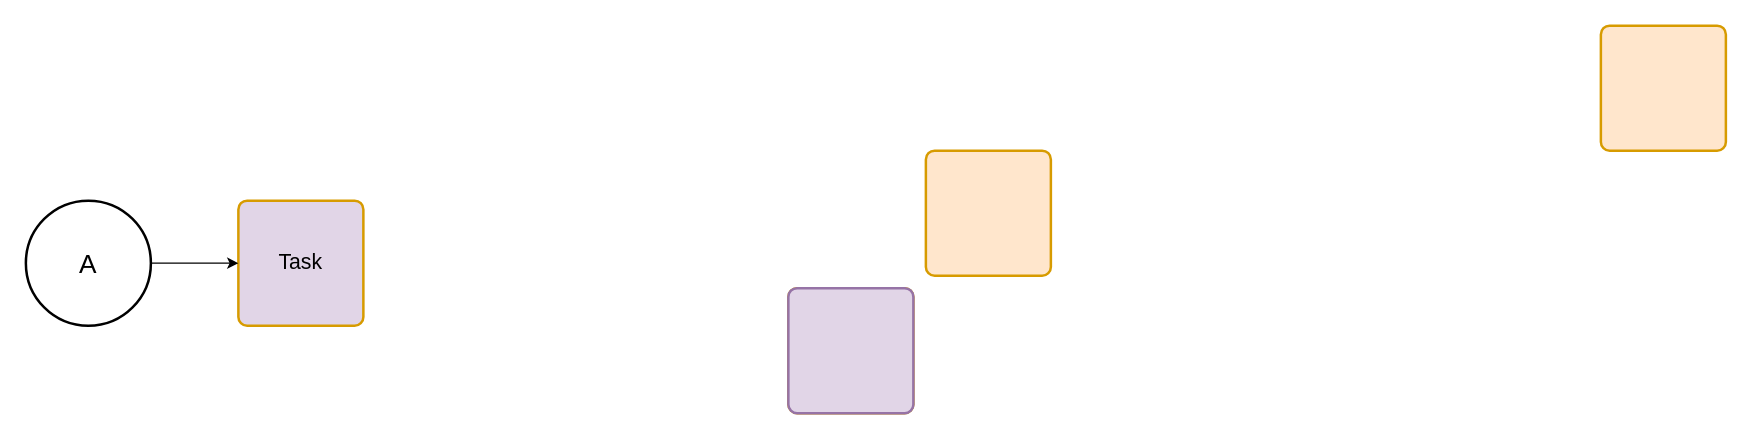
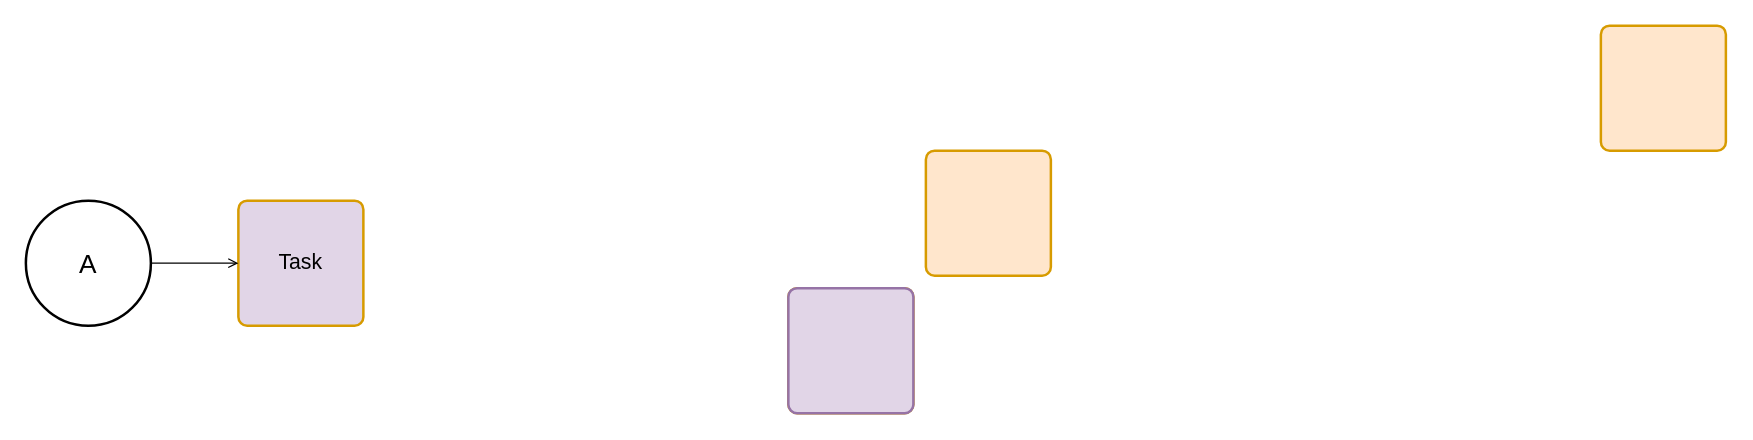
edge "A" -> "Task": arrowhead classic -> open
